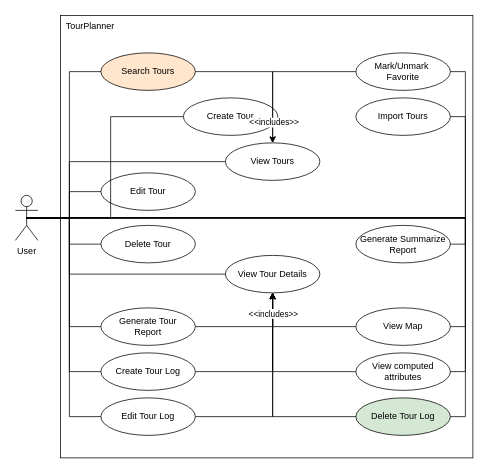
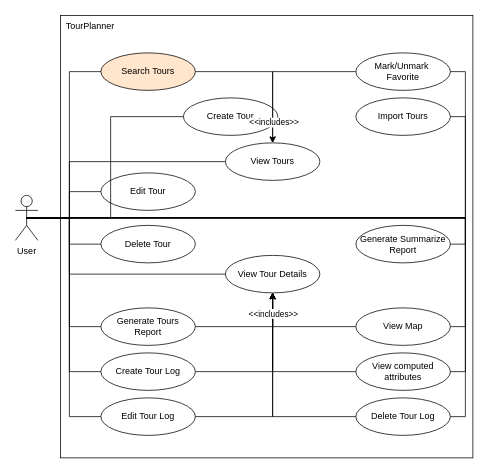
node "Generate Tour Report": label "Generate Tour Report" -> "Generate Tours Report"
node "Delete Tour Log": fillcolor #d5e8d4 -> #ffffff
